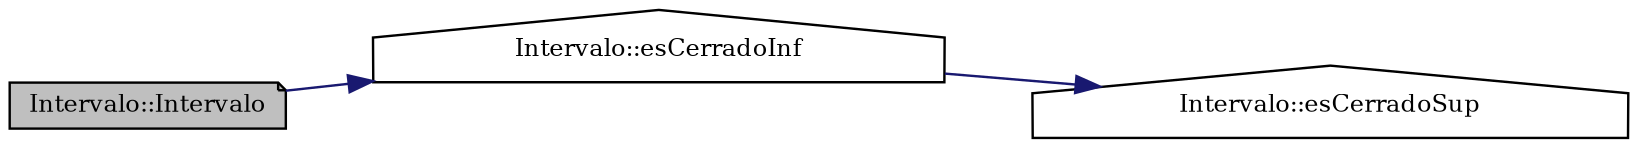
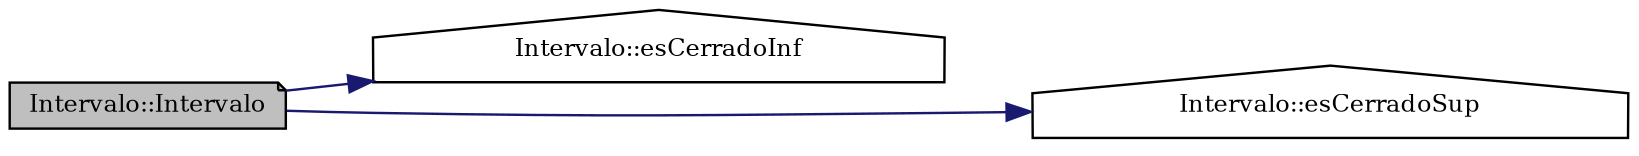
edge "Intervalo::esCerradoInf" -> "Intervalo::esCerradoSup": now "Intervalo::Intervalo" -> "Intervalo::esCerradoSup"
